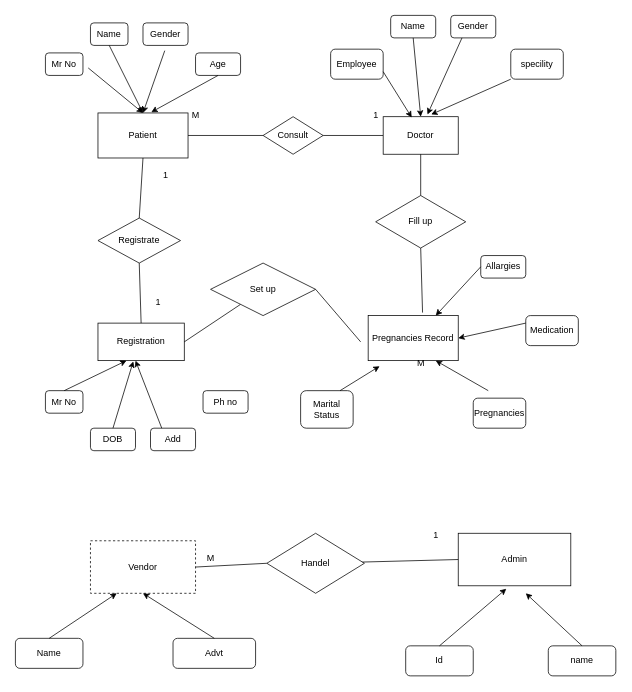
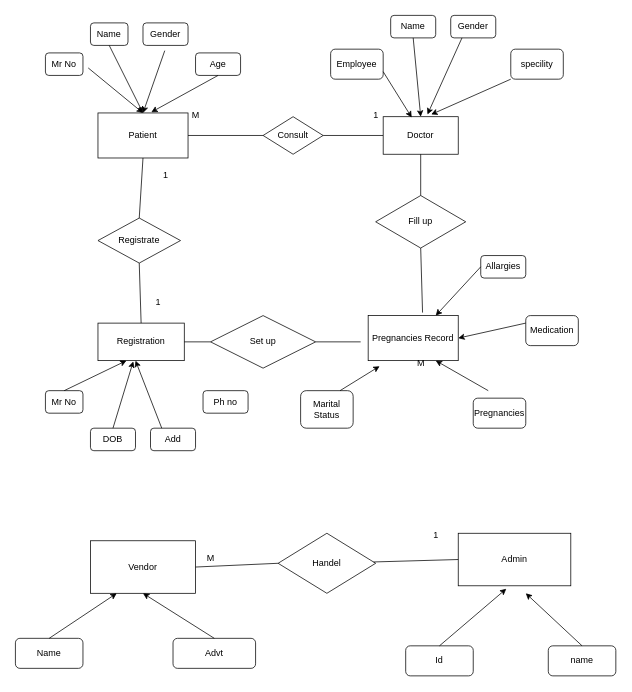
node "Set up": moved (263, 289) -> (263, 342)
node "Handel": moved (315, 563) -> (327, 563)
node "Vendor": style dashed -> solid
